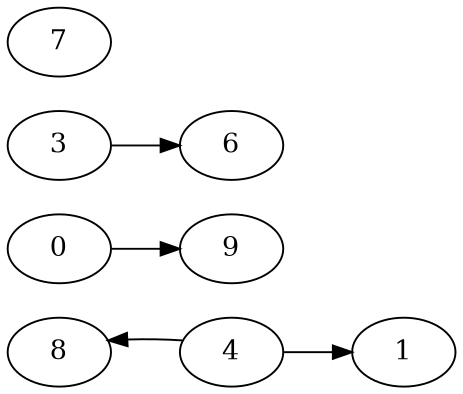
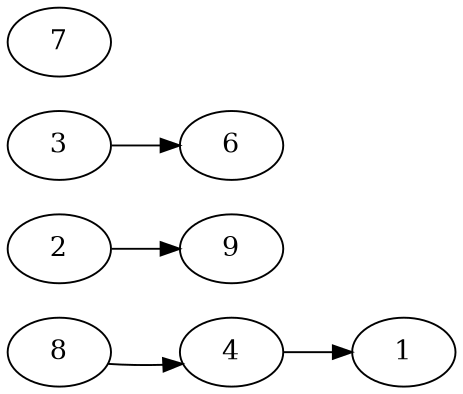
node "0": label "0" -> "2"
edge "4" -> "8": reversed
